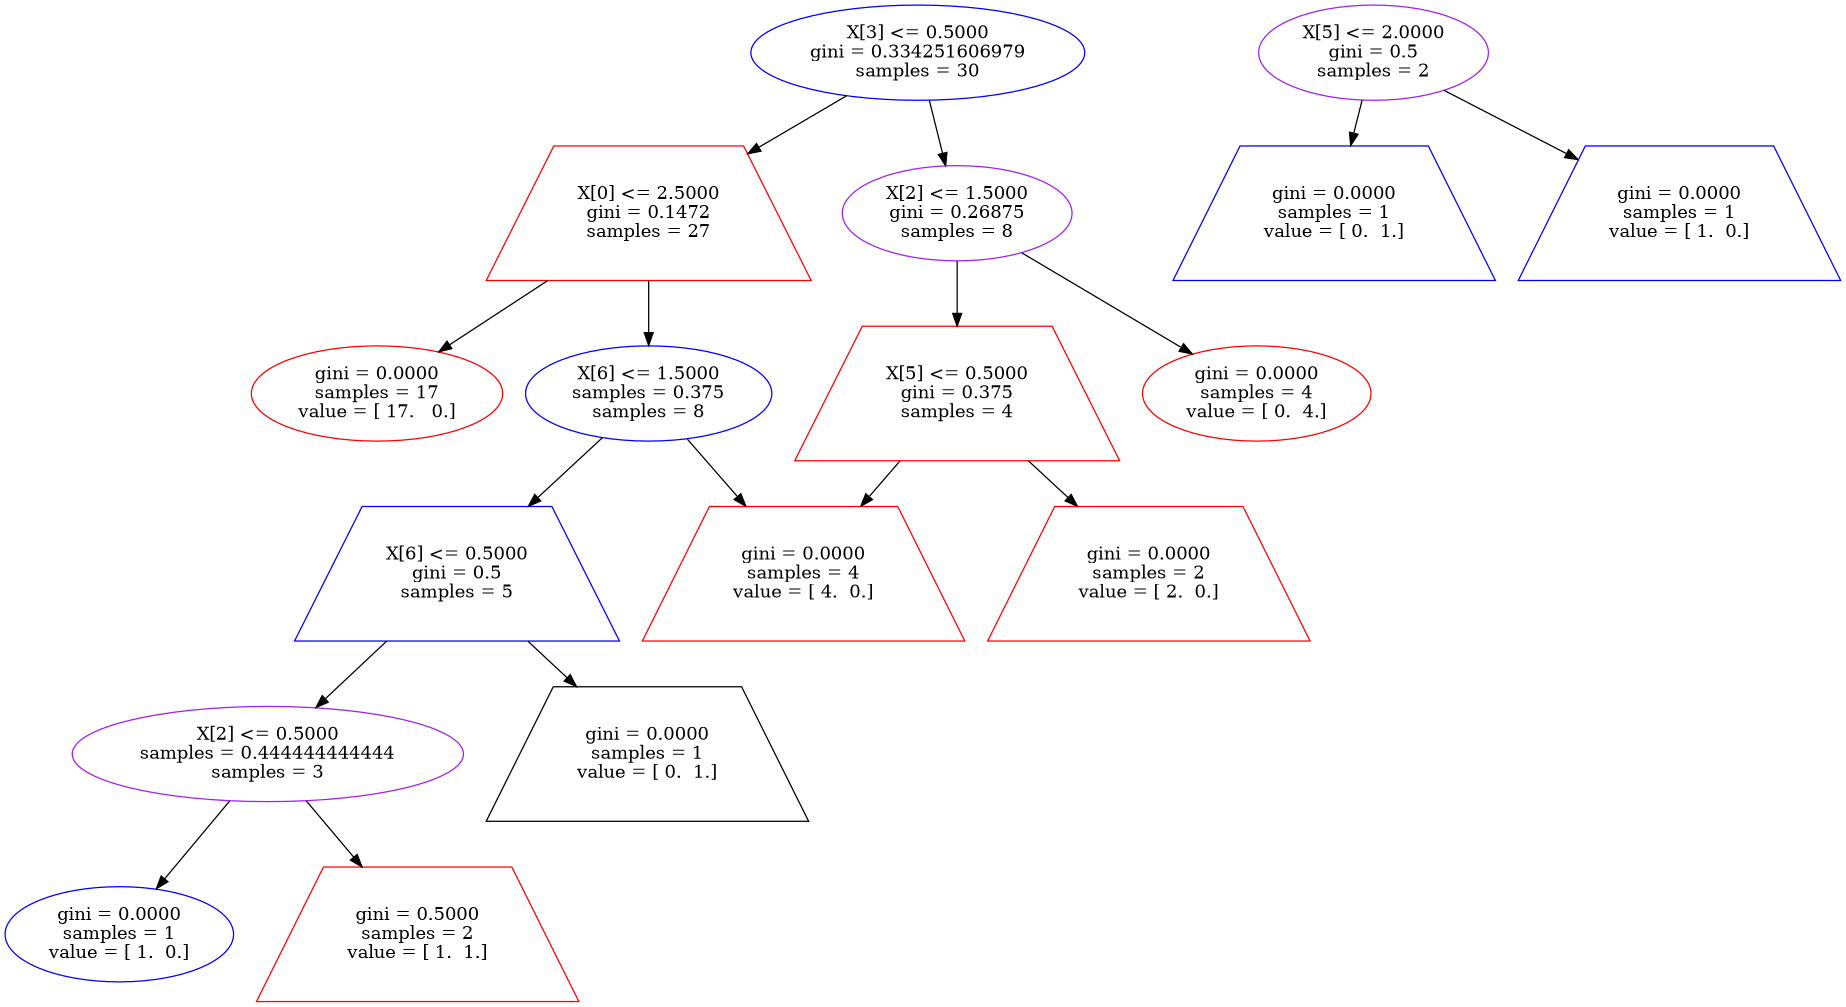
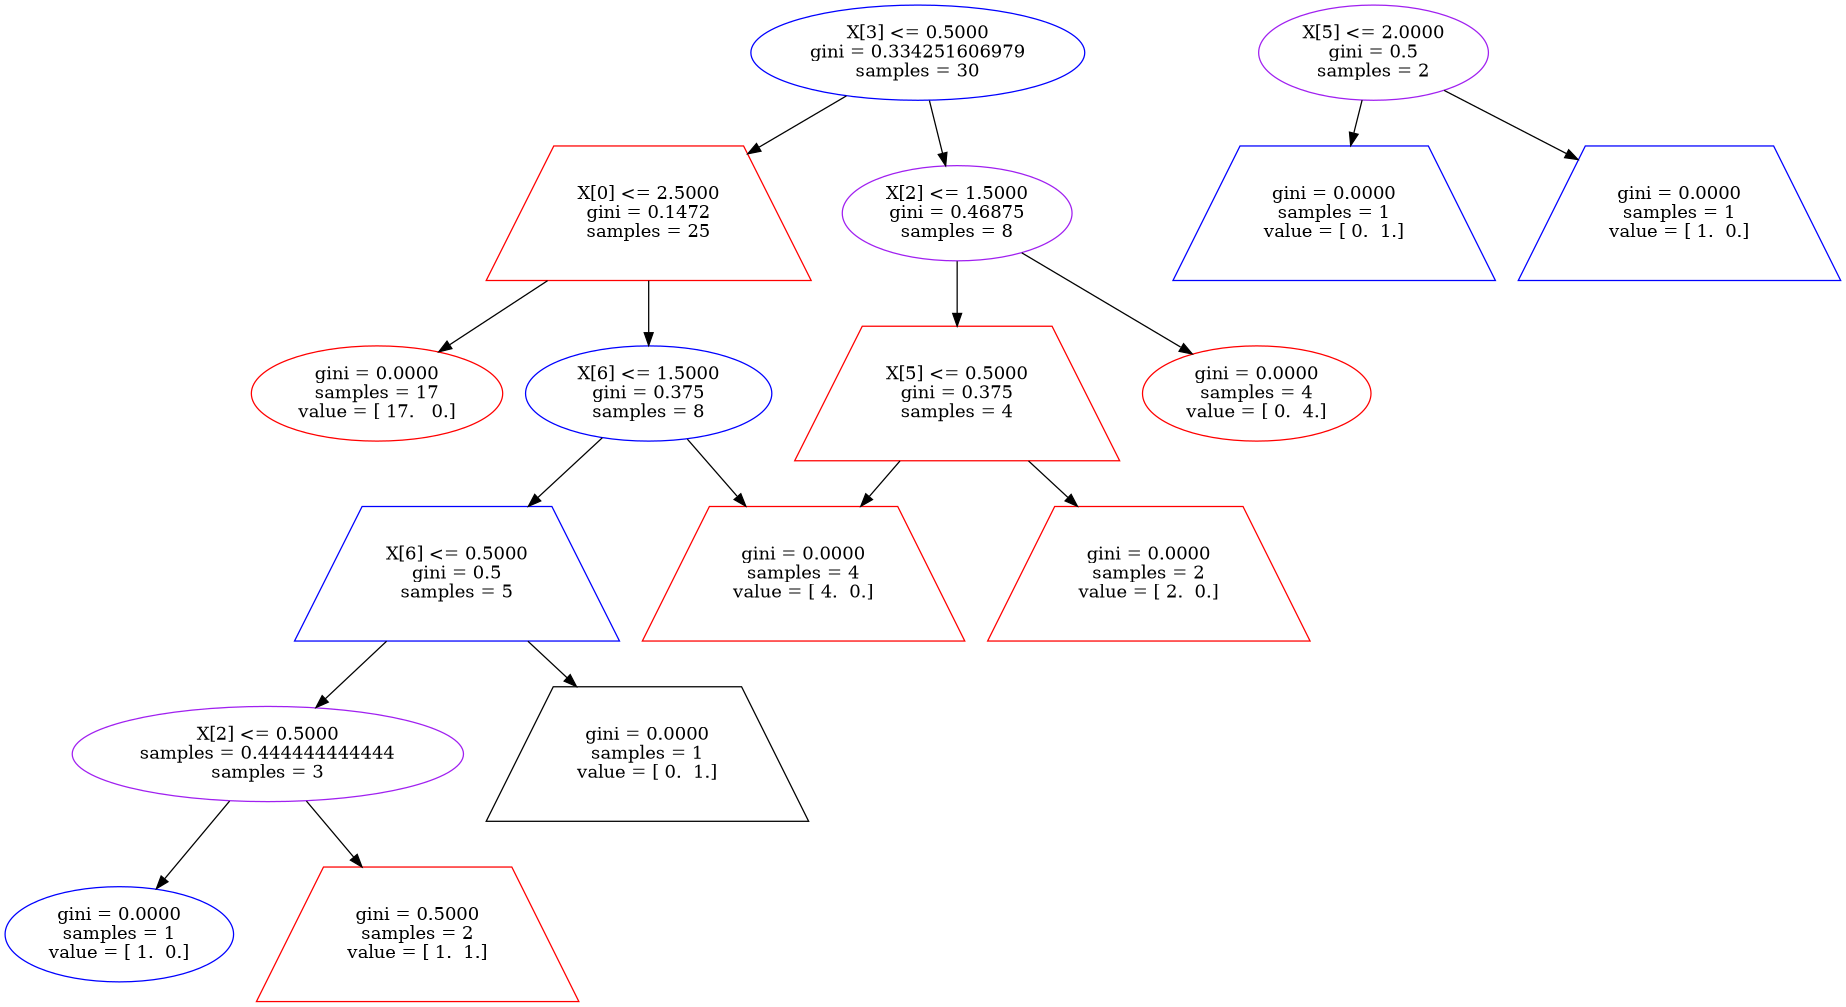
node "X[0] <= 2.5000 gini = 0.1472 samples = 27": label "X[0] <= 2.5000 gini = 0.1472 samples = 27" -> "X[0] <= 2.5000 gini = 0.1472 samples = 25"
node "X[2] <= 1.5000 gini = 0.26875 samples = 8": label "X[2] <= 1.5000 gini = 0.26875 samples = 8" -> "X[2] <= 1.5000 gini = 0.46875 samples = 8"
node "X[6] <= 1.5000 samples = 0.375 samples = 8": label "X[6] <= 1.5000 samples = 0.375 samples = 8" -> "X[6] <= 1.5000 gini = 0.375 samples = 8"
